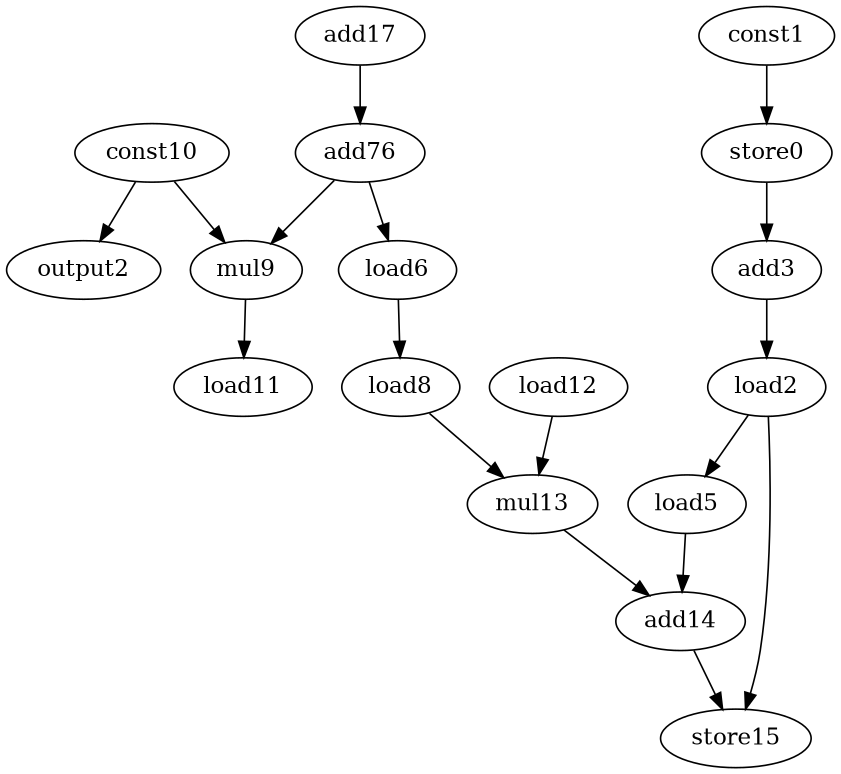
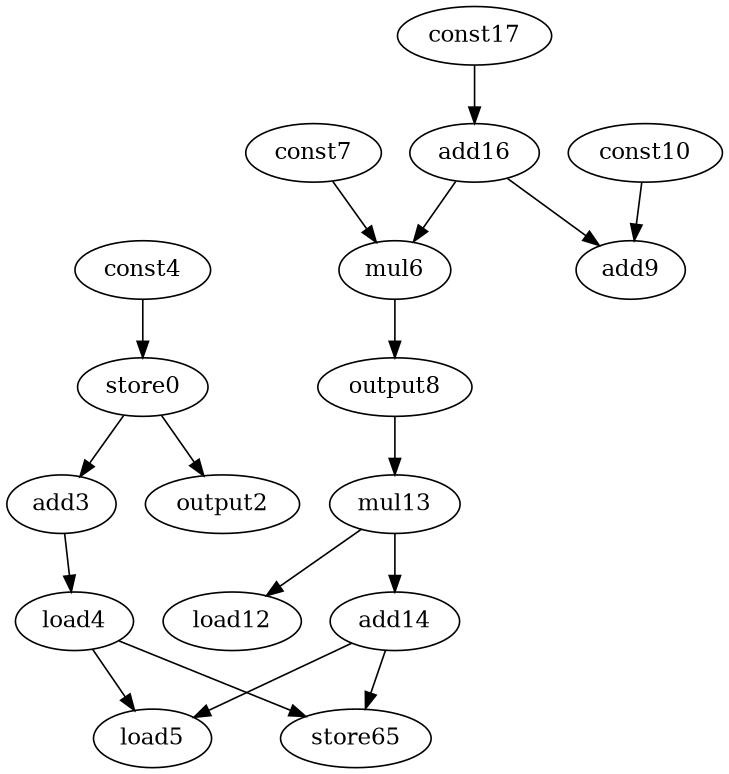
node "add17": label "add17" -> "const17"
node "const1": label "const1" -> "const4"
node "const7": added
node "add76": label "add76" -> "add16"
edge "const10" -> "output2": now "store0" -> "output2"
node "mul9": label "mul9" -> "add9"
node "load6": label "load6" -> "mul6"
node "load11": removed
node "load8": label "load8" -> "output8"
node "load2": label "load2" -> "load4"
edge "load12" -> "mul13": reversed
edge "load5" -> "add14": reversed
node "store15": label "store15" -> "store65"
